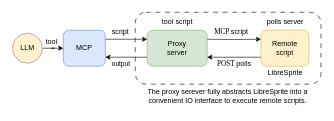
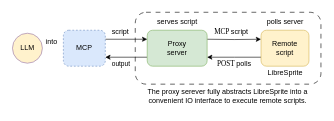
node "tool script": label "tool script" -> "serves script"
node "tool": label "tool" -> "into"
edge "LLM" -> "MCP": removed
node "MCP": style solid -> dashed
